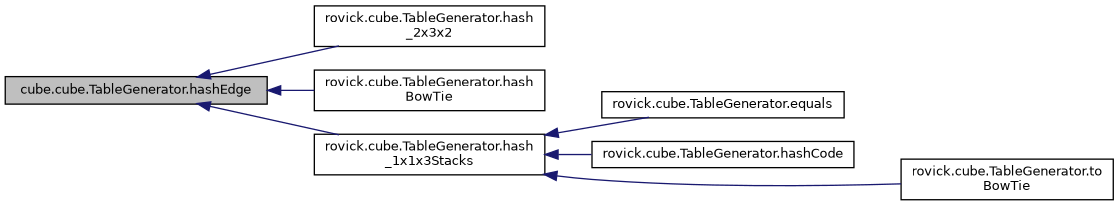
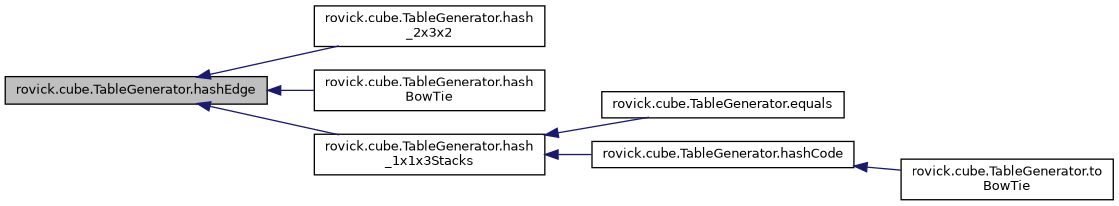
node "cube.cube.TableGenerator.hashEdge": label "cube.cube.TableGenerator.hashEdge" -> "rovick.cube.TableGenerator.hashEdge"
edge "rovick.cube.TableGenerator.to BowTie" -> "rovick.cube.TableGenerator.hash _1x1x3Stacks": now "rovick.cube.TableGenerator.to BowTie" -> "rovick.cube.TableGenerator.hashCode"
